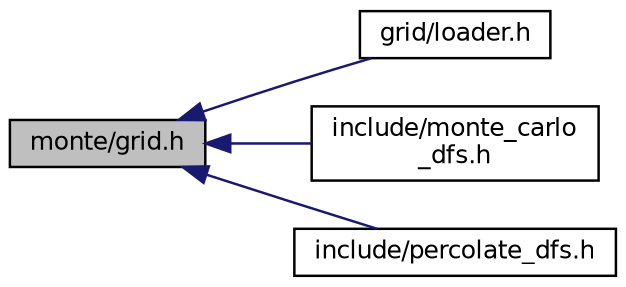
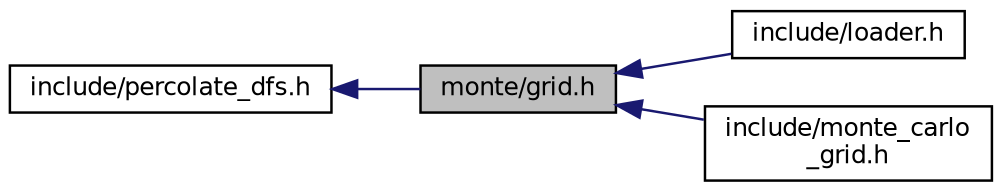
node "grid/loader.h": label "grid/loader.h" -> "include/loader.h"
node "include/monte_carlo _dfs.h": label "include/monte_carlo _dfs.h" -> "include/monte_carlo _grid.h"
edge "include/percolate_dfs.h" -> "monte/grid.h": reversed
